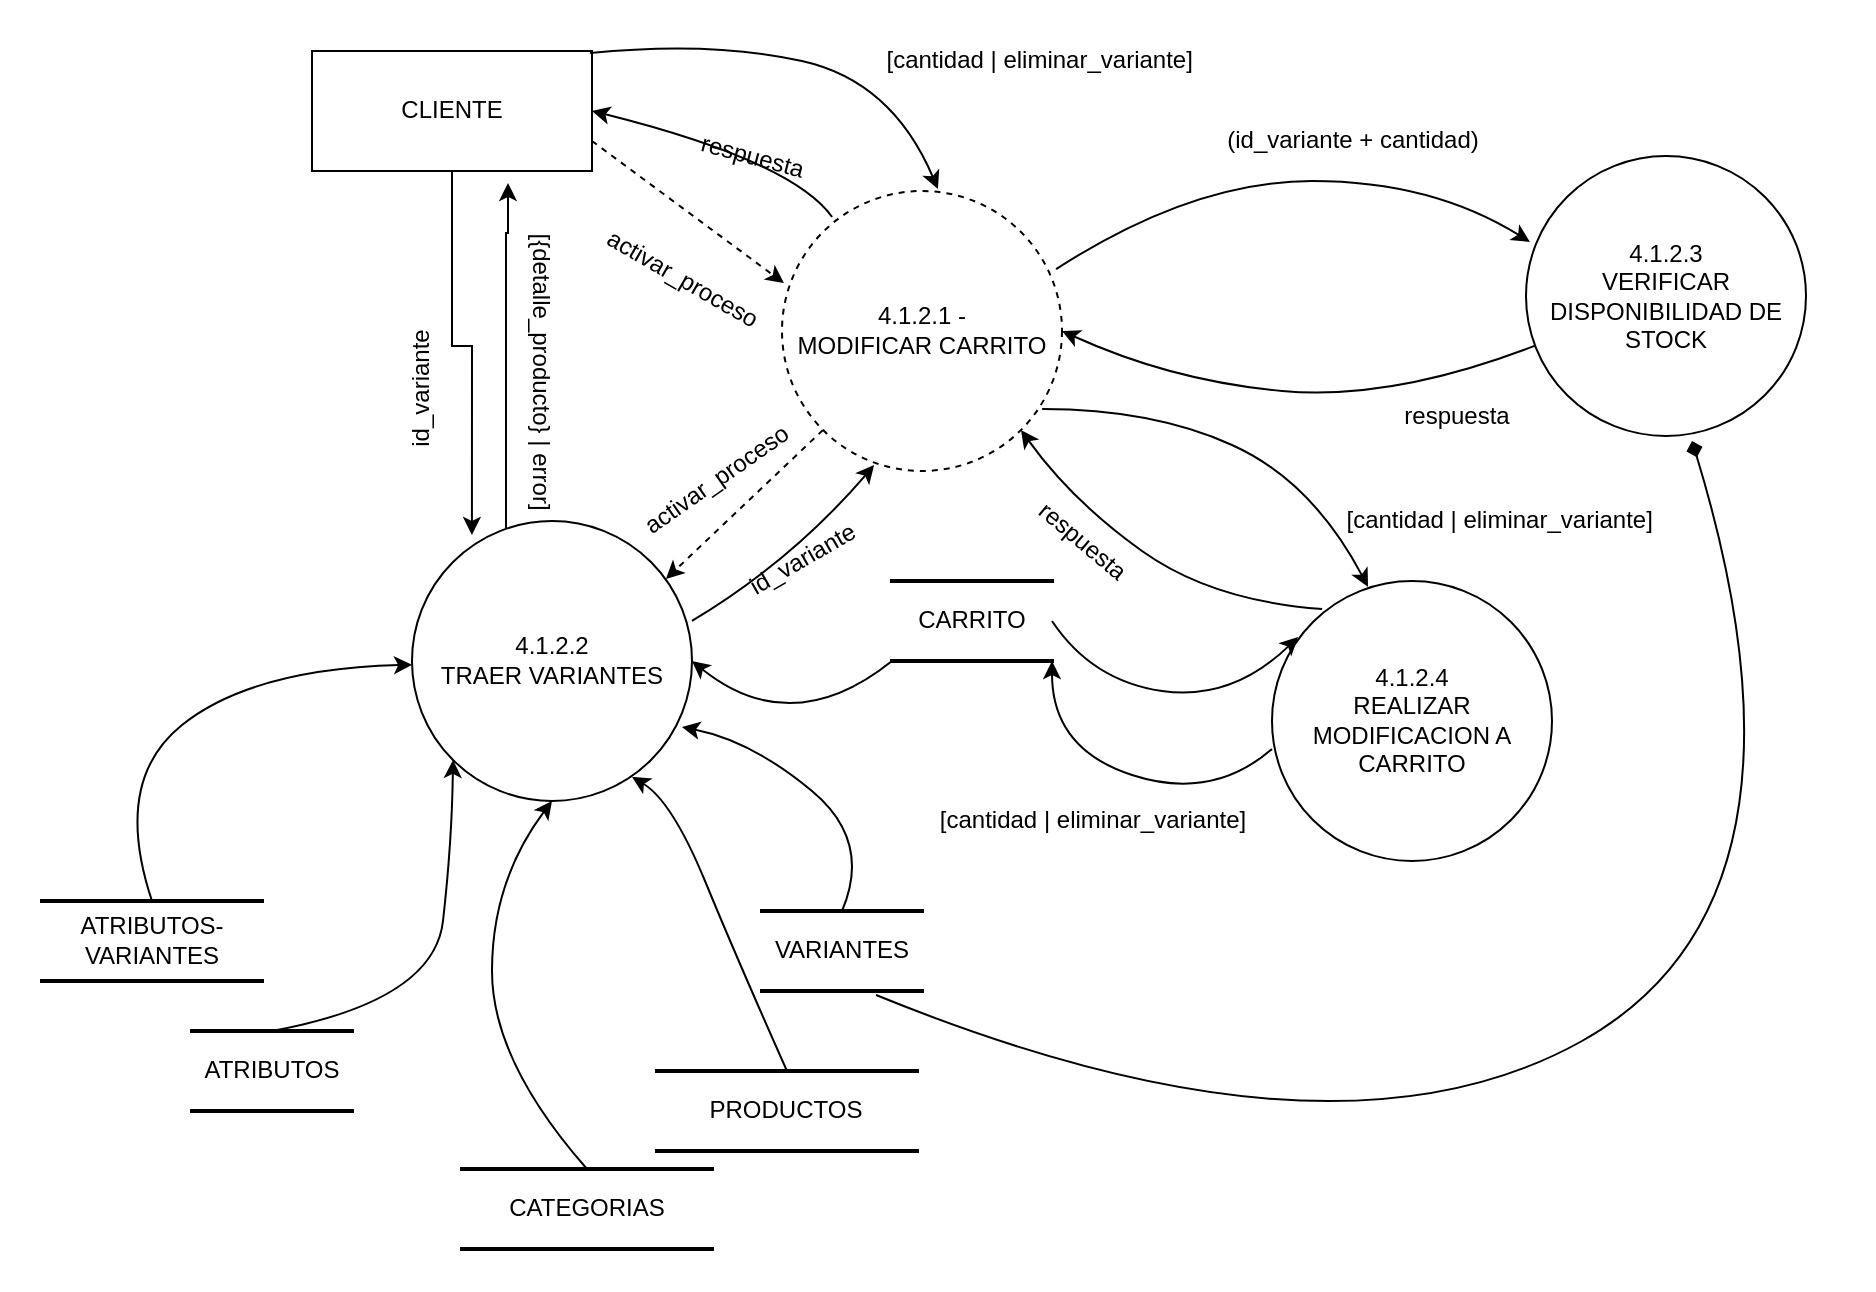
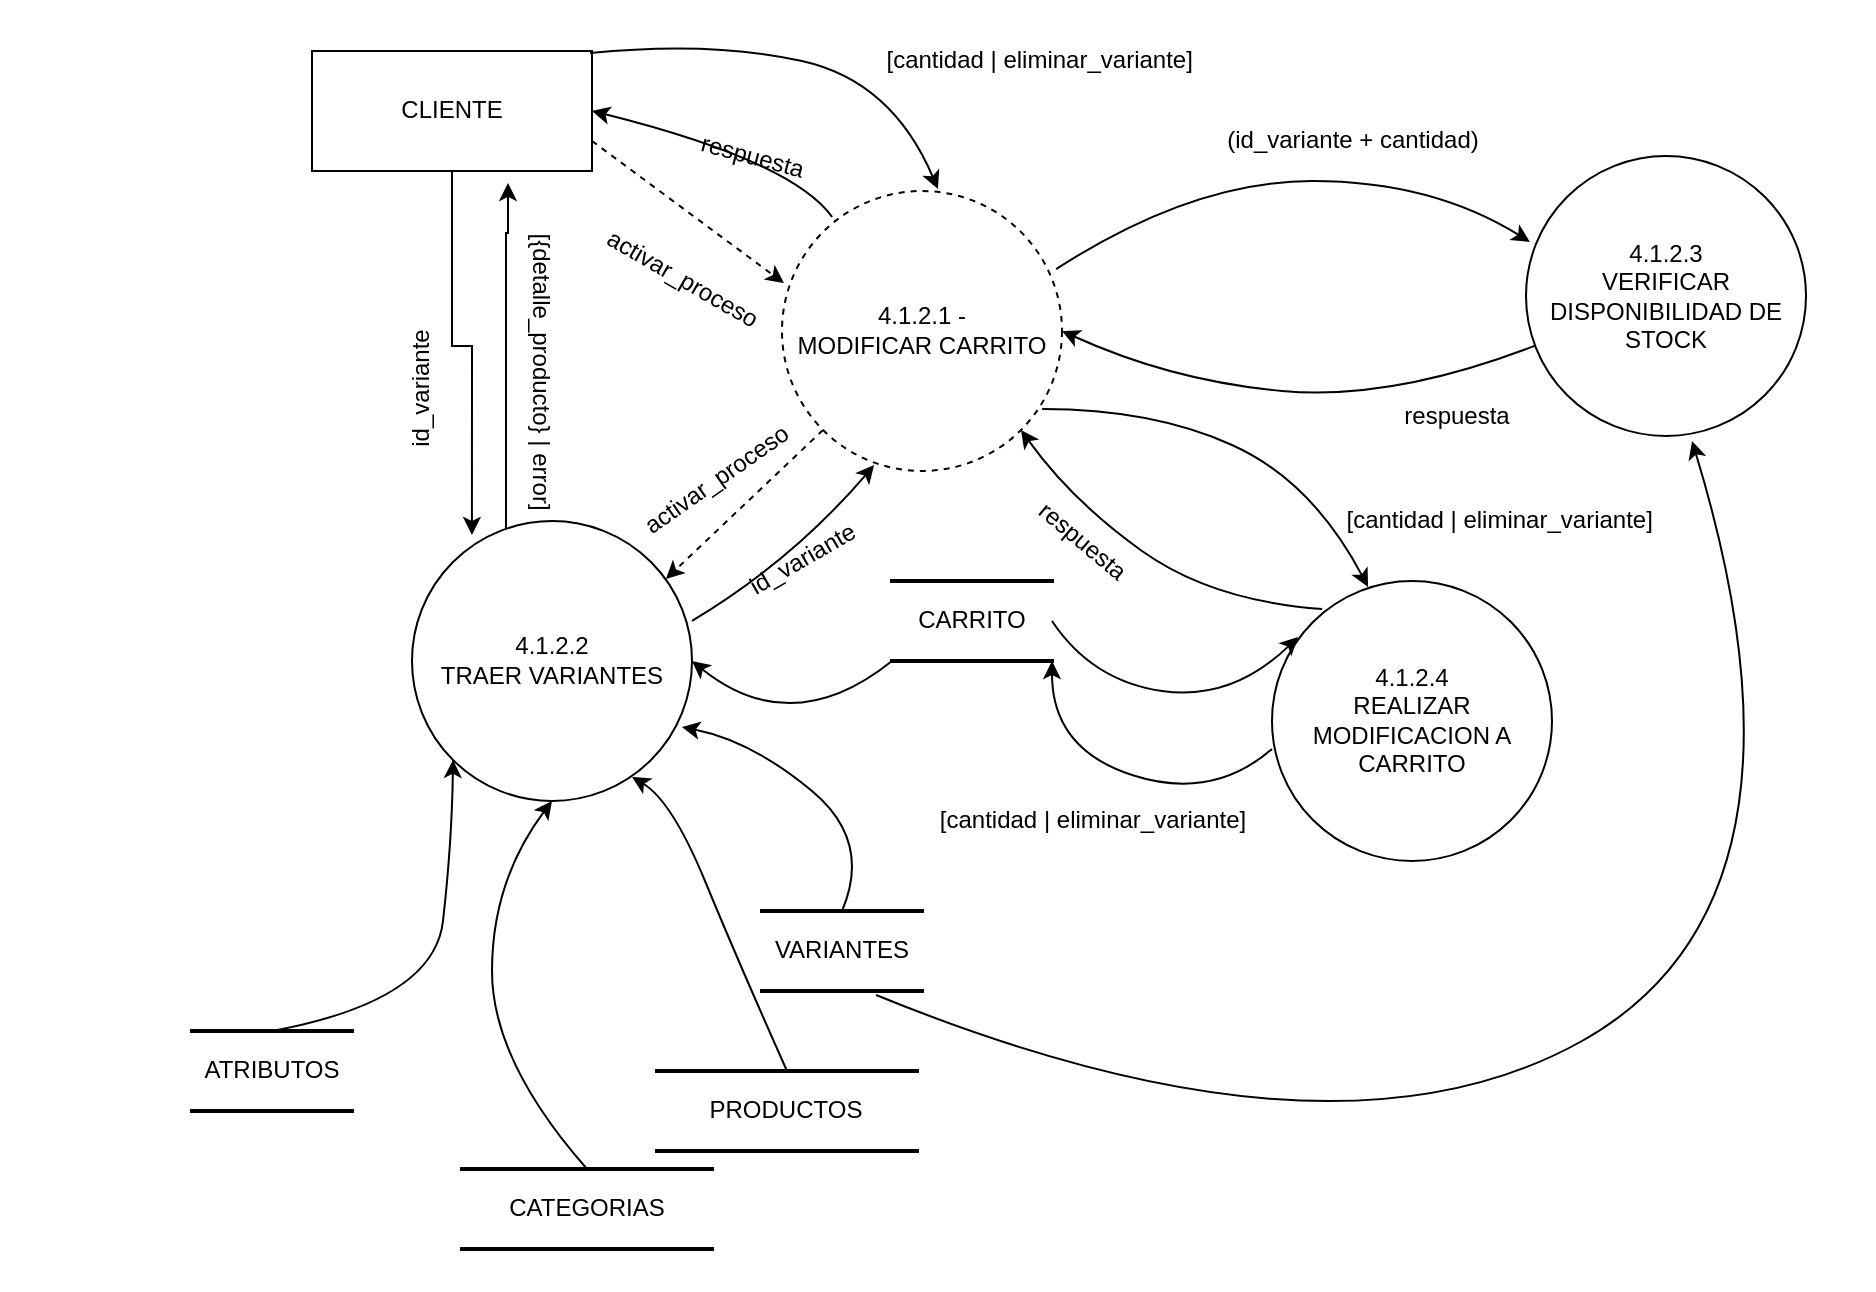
edge "VARIANTES" -> "4.1.2.3VERIFICAR DISPONIBILIDAD DE STOCK": arrowhead diamond -> classic
edge "ATRIBUTOS-VARIANTES" -> "4.1.2.2 TRAER VARIANTES": removed
node "ATRIBUTOS-VARIANTES": removed
